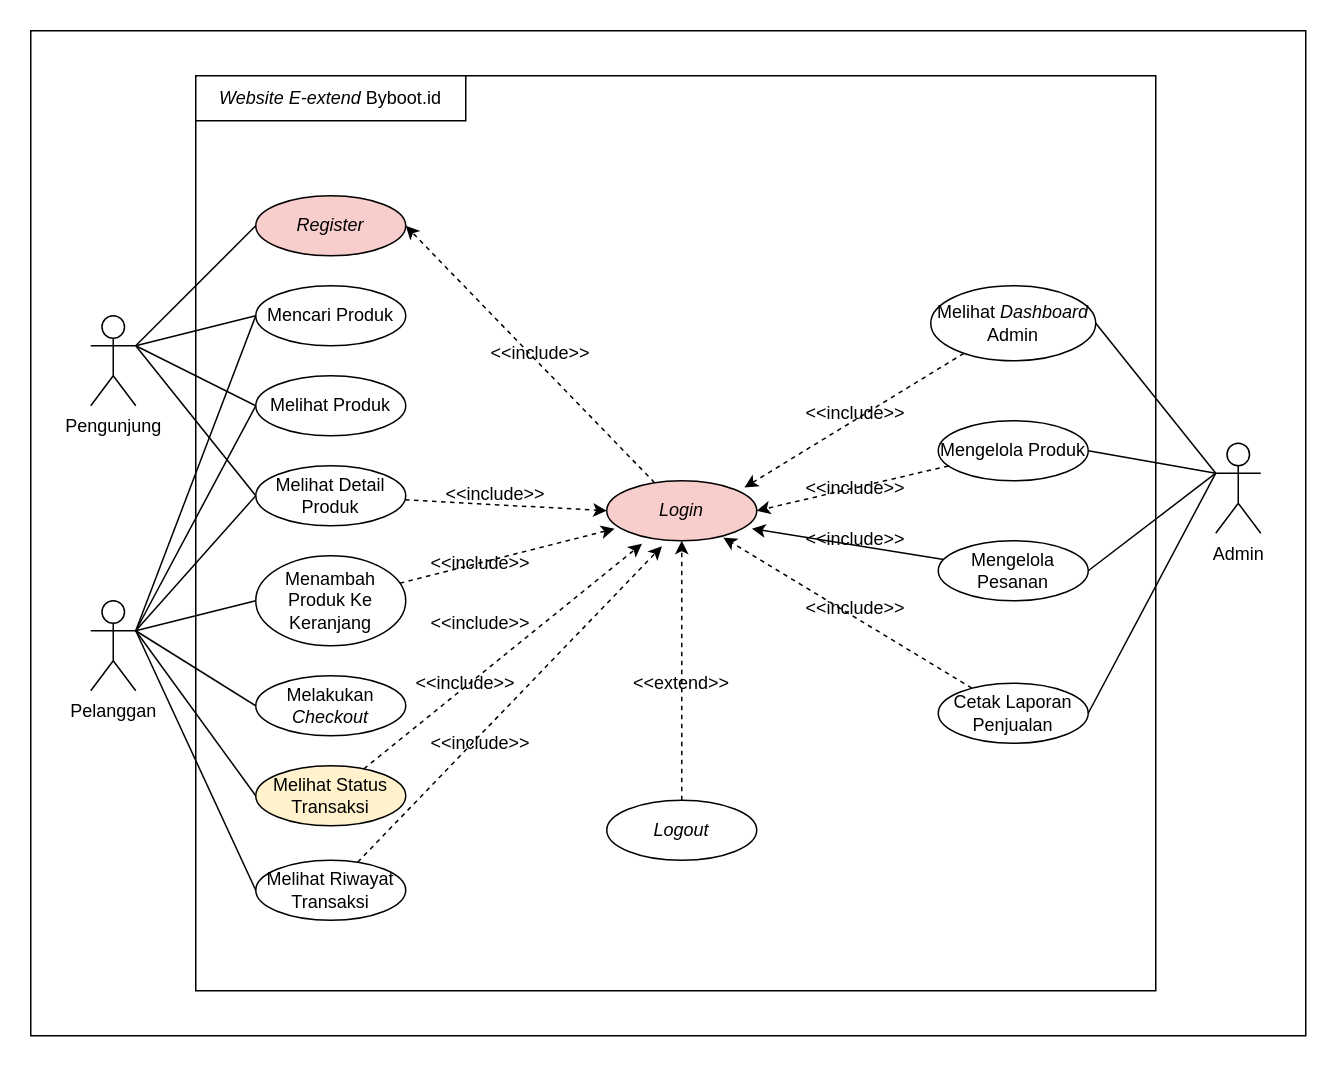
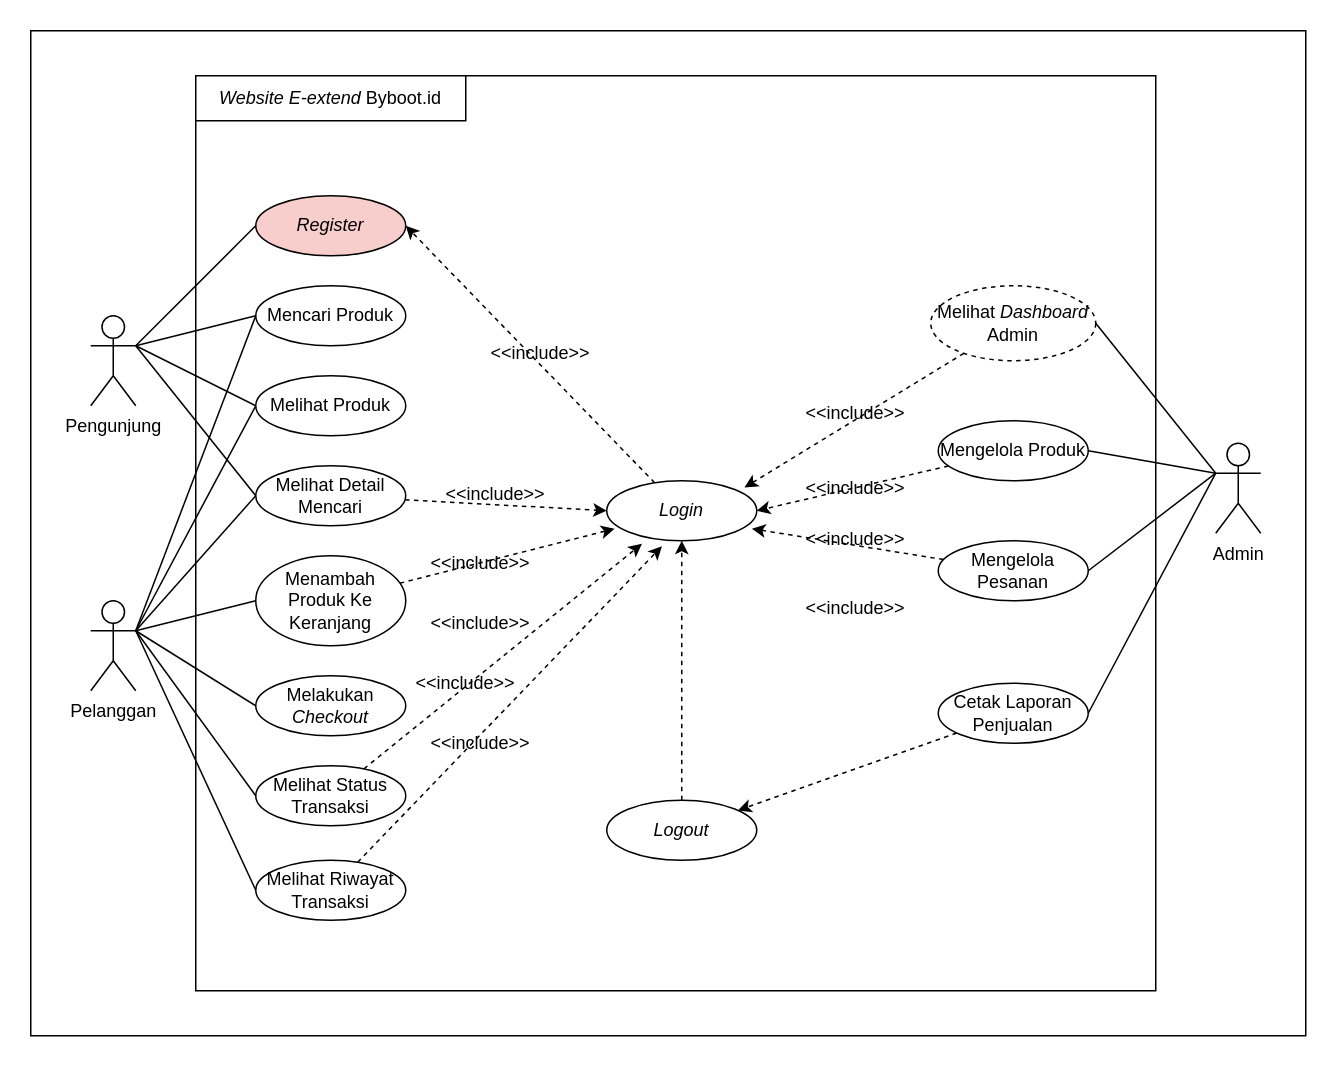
node "Melihat Dashboard Admin": style solid -> dashed
node "Melihat Detail Produk": label "Melihat Detail Produk" -> "Melihat Detail Mencari"
node "Login": fillcolor #f8cecc -> #ffffff
edge "Mengelola Pesanan" -> "Login": style solid -> dashed
edge "Cetak Laporan Penjualan" -> "Login": now "Cetak Laporan Penjualan" -> "Logout"
node "<<extend>>": removed
node "Melihat Status Transaksi": fillcolor #fff2cc -> #ffffff
